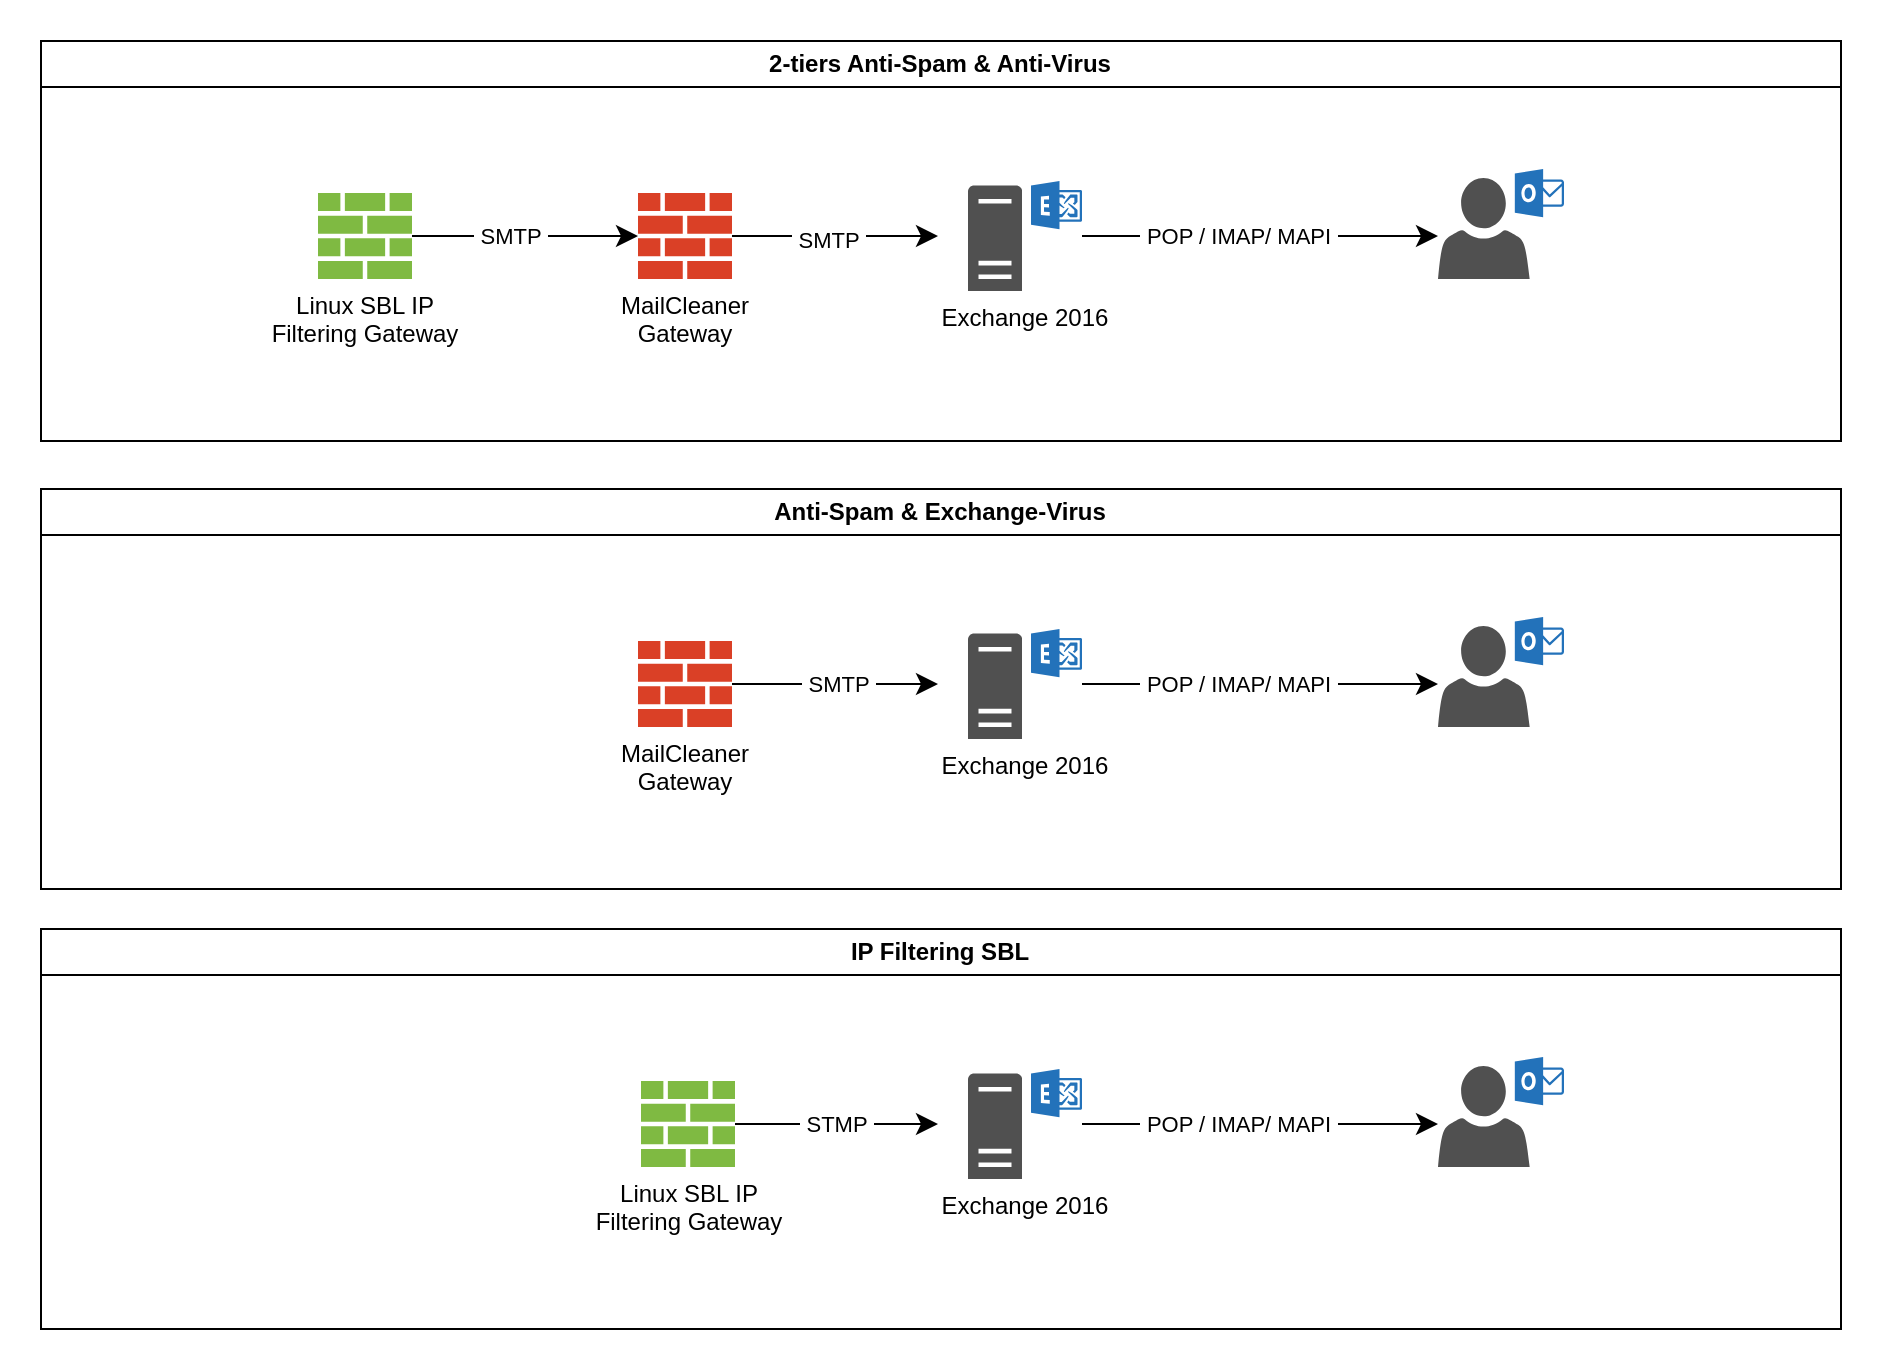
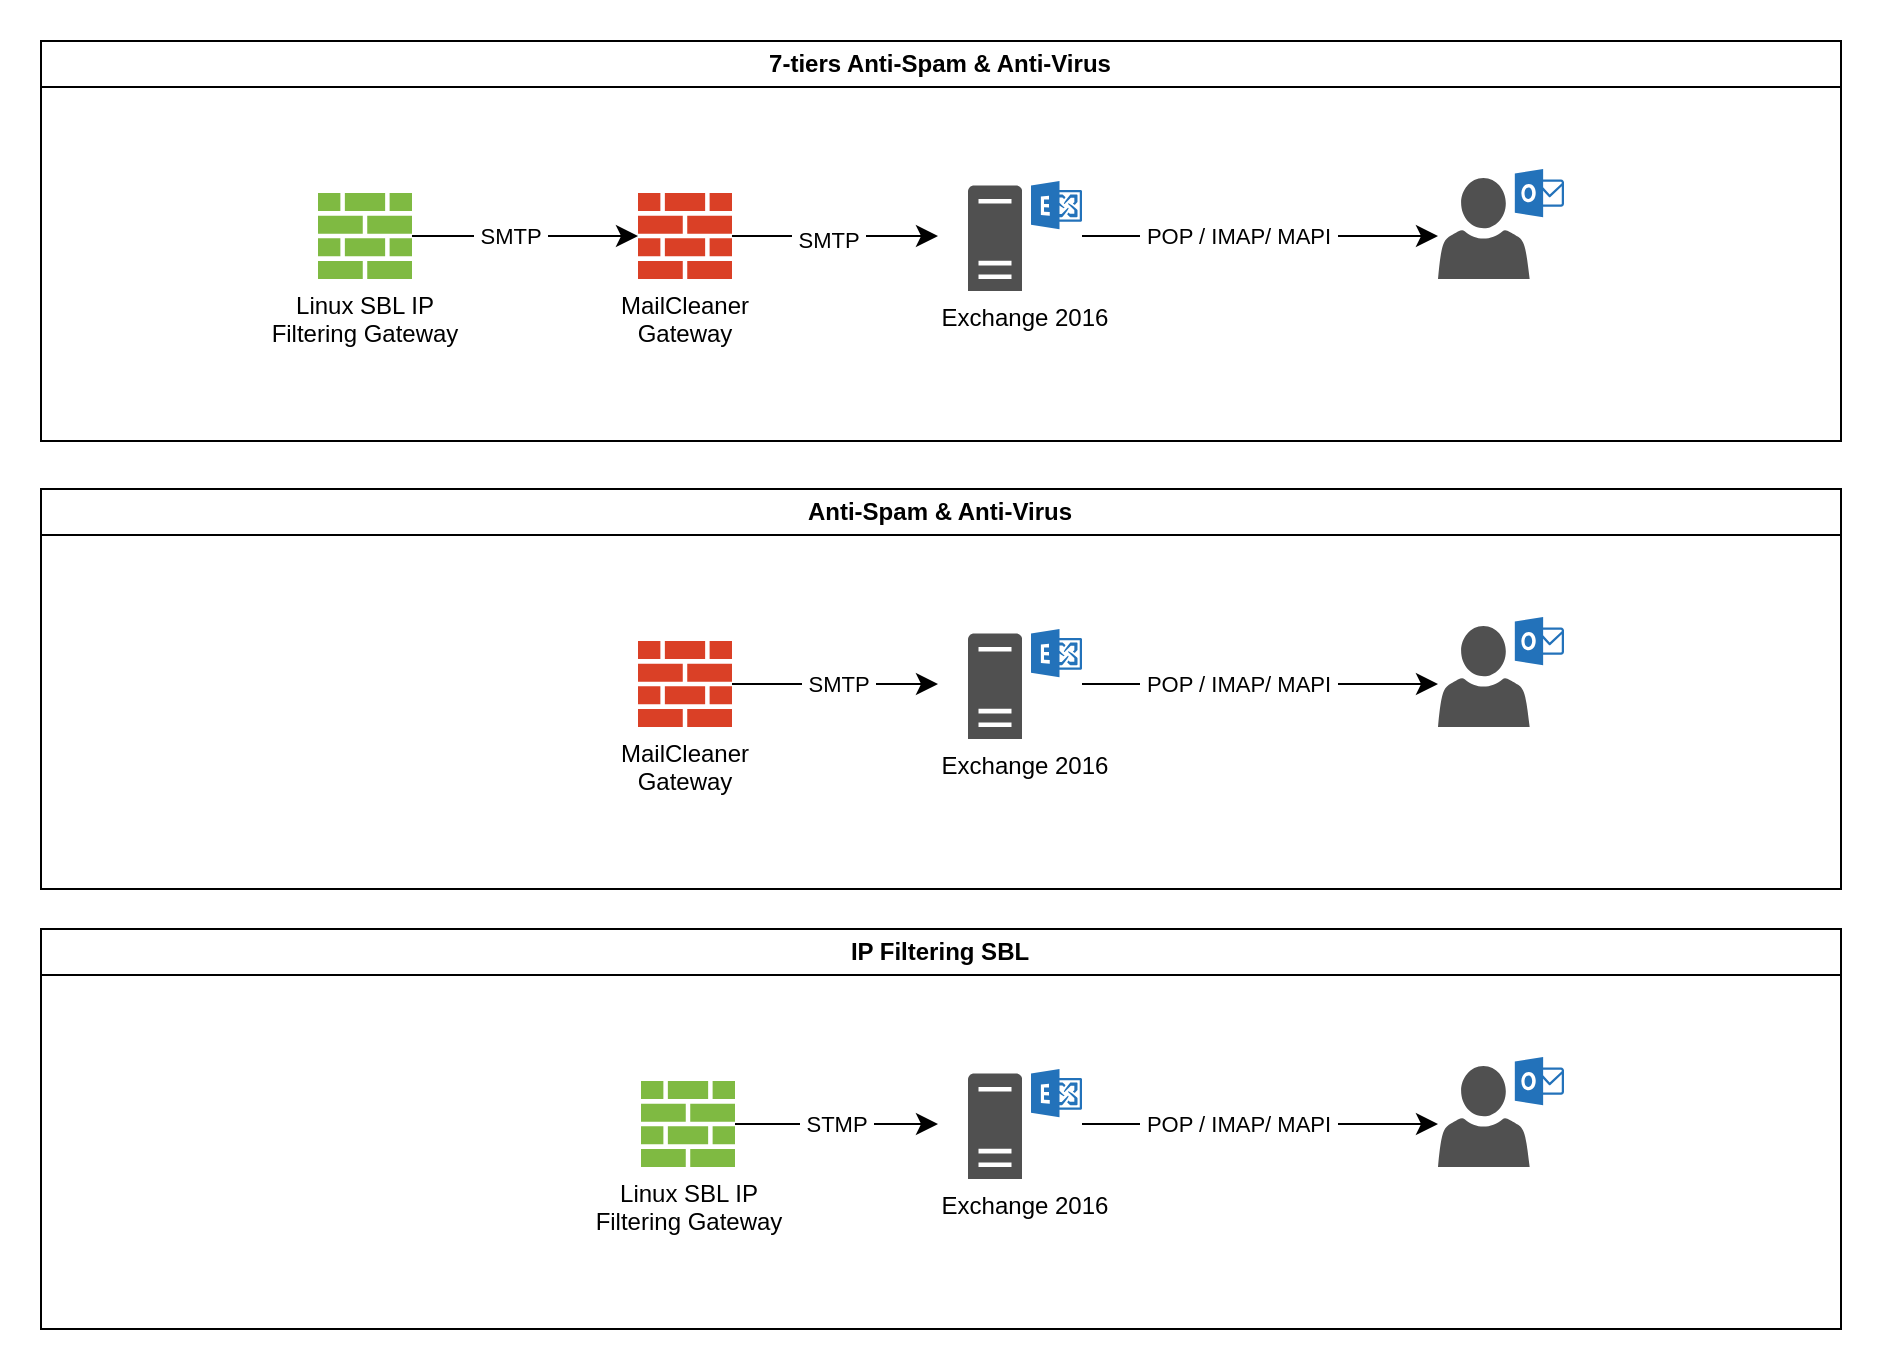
node "2-tiers Anti-Spam & Anti-Virus": label "2-tiers Anti-Spam & Anti-Virus" -> "7-tiers Anti-Spam & Anti-Virus"
node "Anti-Spam & Exchange-Virus": label "Anti-Spam & Exchange-Virus" -> "Anti-Spam & Anti-Virus"
